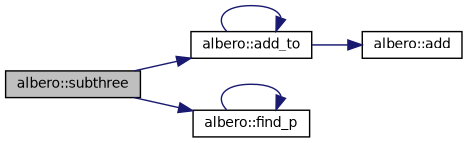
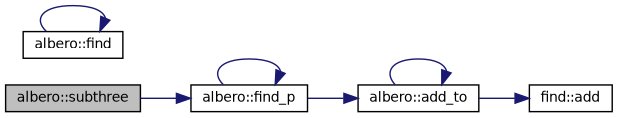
node "albero::find": added
node "albero::add": label "albero::add" -> "find::add"
edge "albero::subthree" -> "albero::add_to": now "albero::find_p" -> "albero::add_to"
